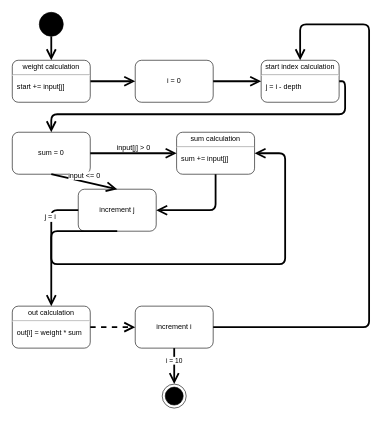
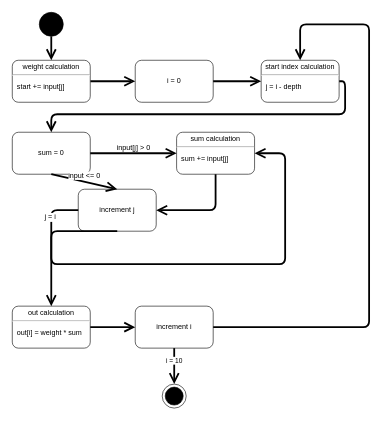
edge "out calculation out[i] = weight * sum" -> "increment i": style dashed -> solid
